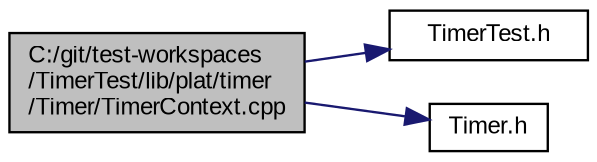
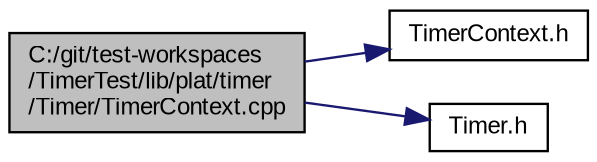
node "TimerTest.h": label "TimerTest.h" -> "TimerContext.h"
